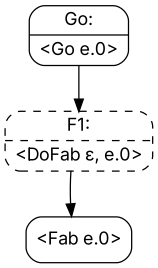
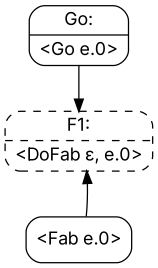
edge "F1:" -> "<Fab e.0>": reversed
